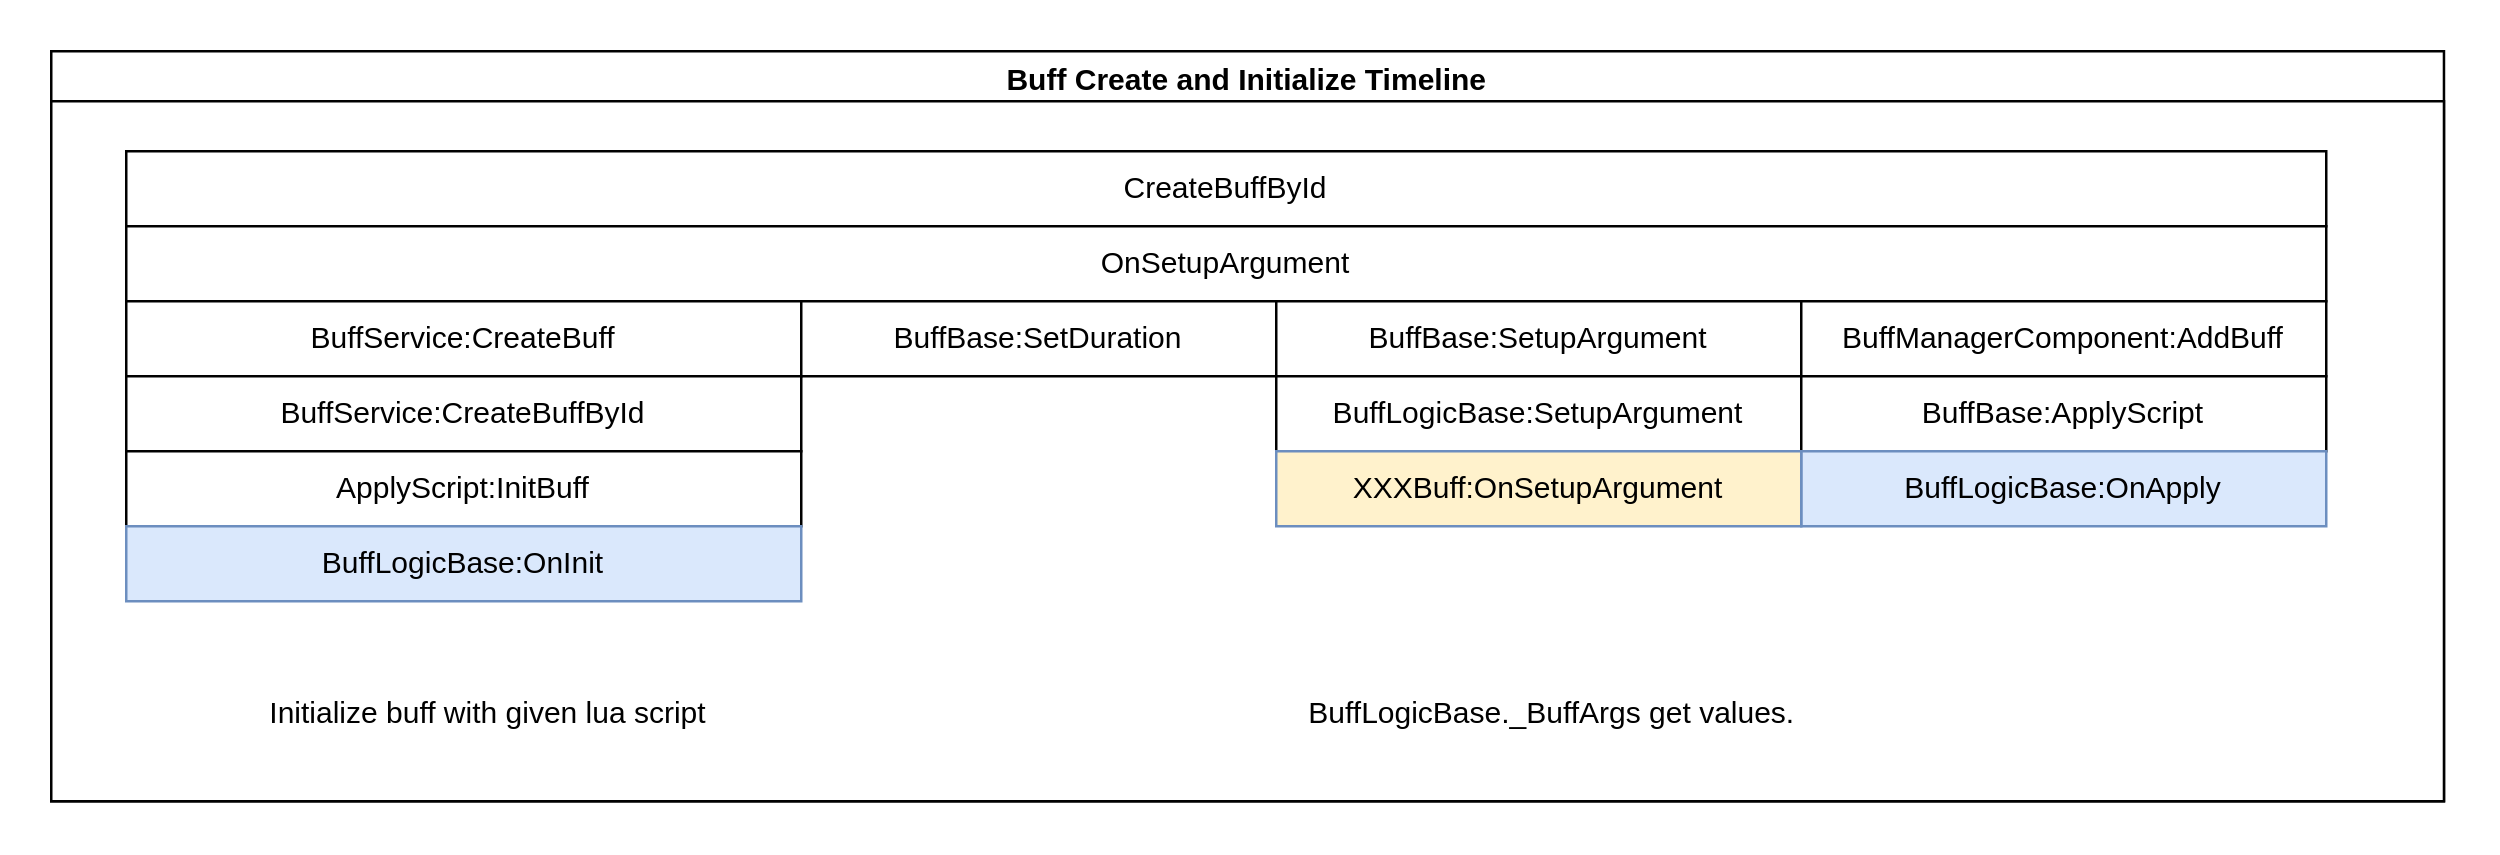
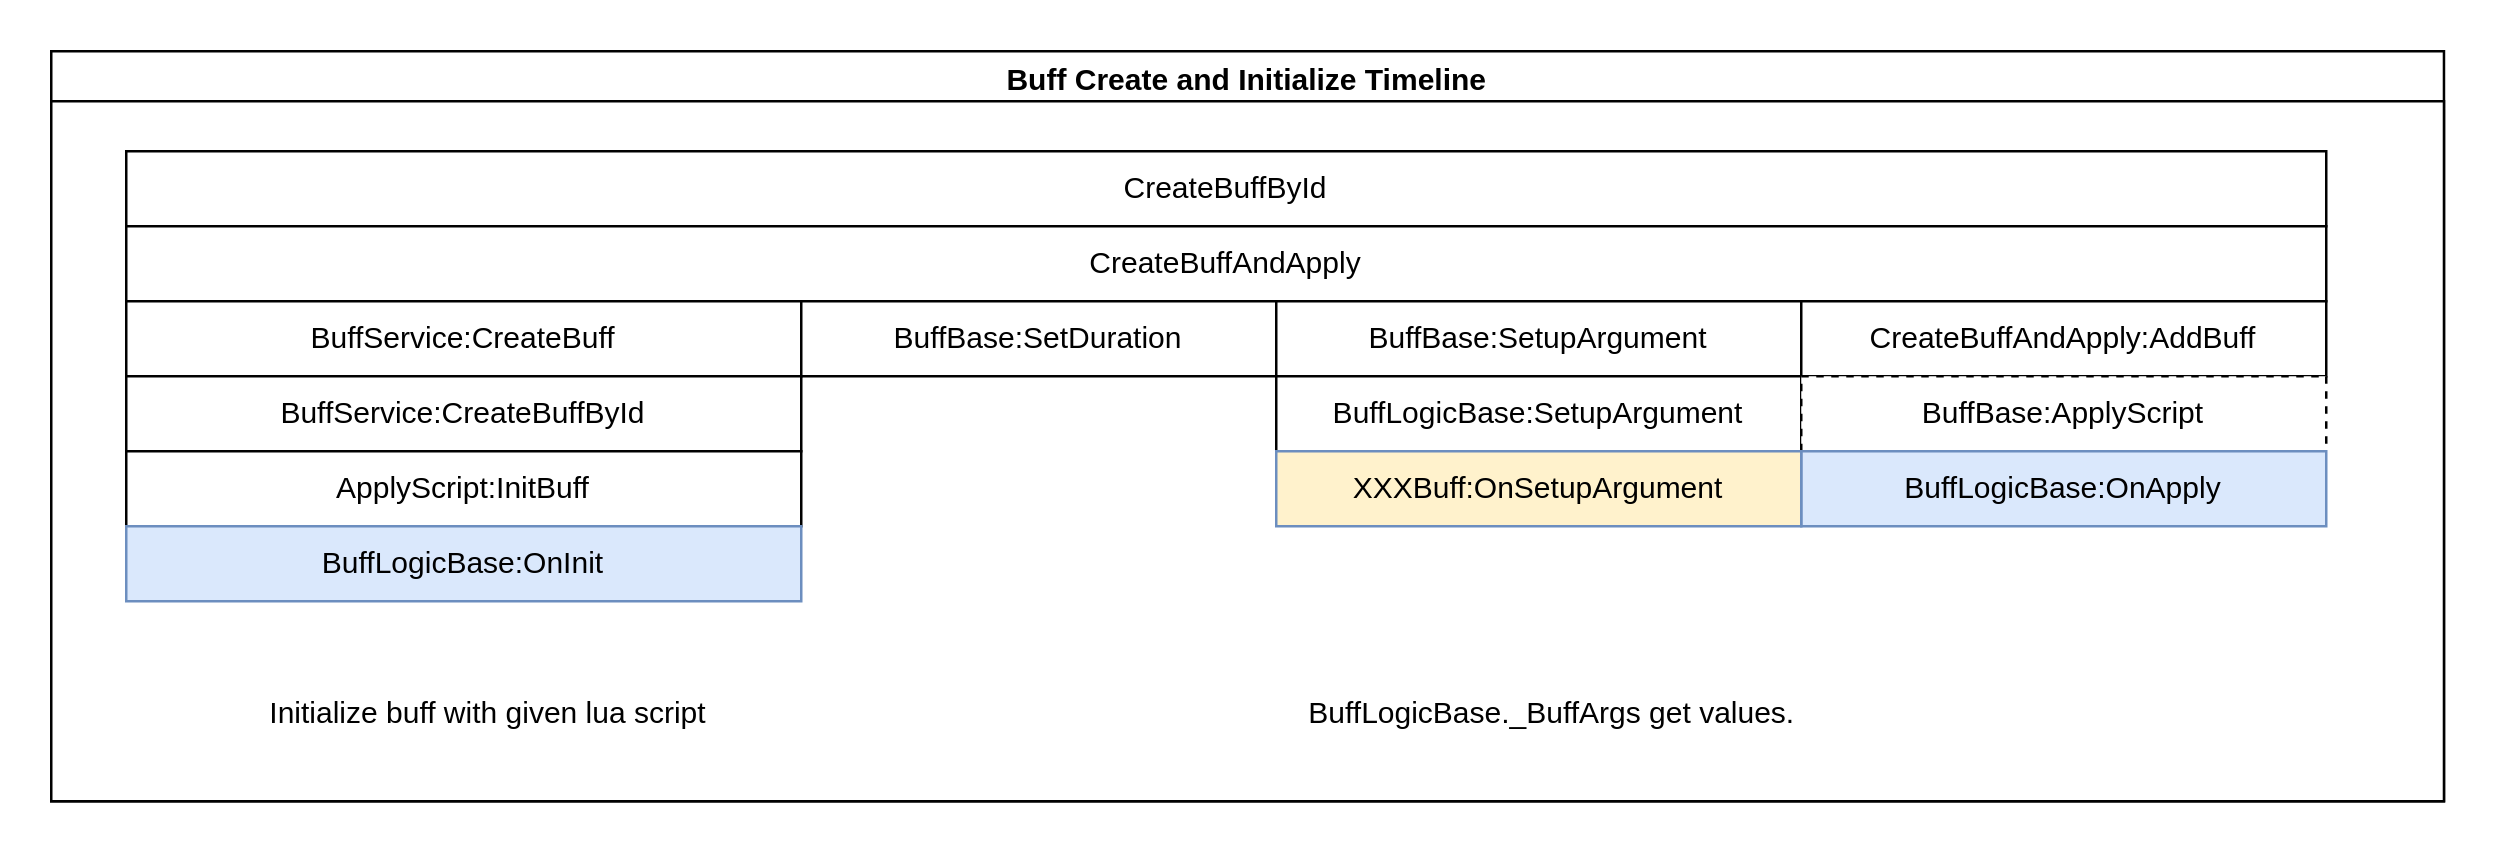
node "OnSetupArgument": label "OnSetupArgument" -> "CreateBuffAndApply"
node "BuffManagerComponent:AddBuff": label "BuffManagerComponent:AddBuff" -> "CreateBuffAndApply:AddBuff"
node "BuffBase:ApplyScript": style solid -> dashed
